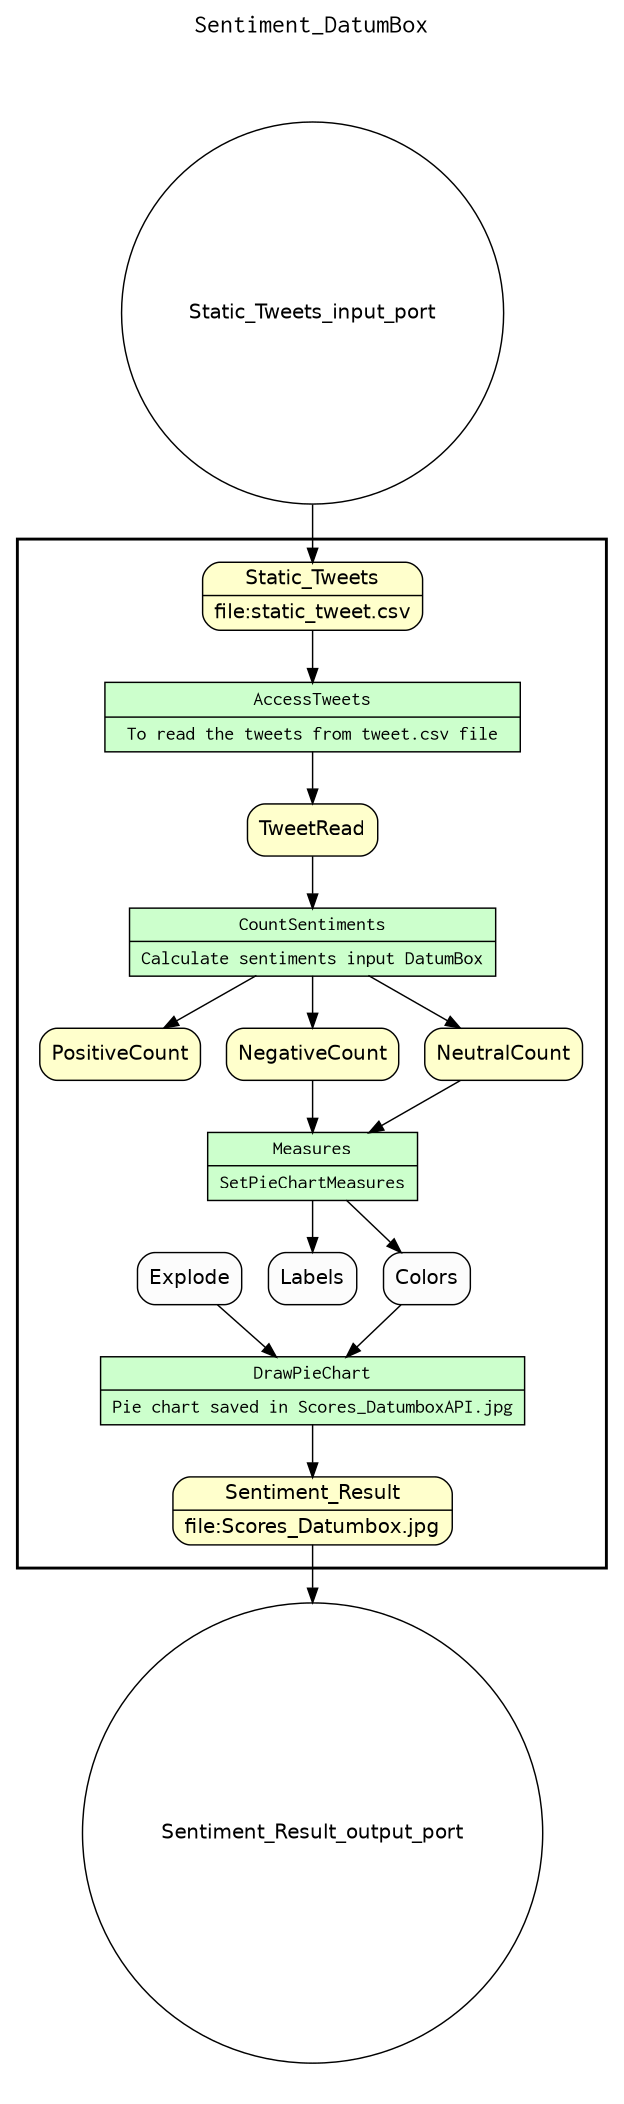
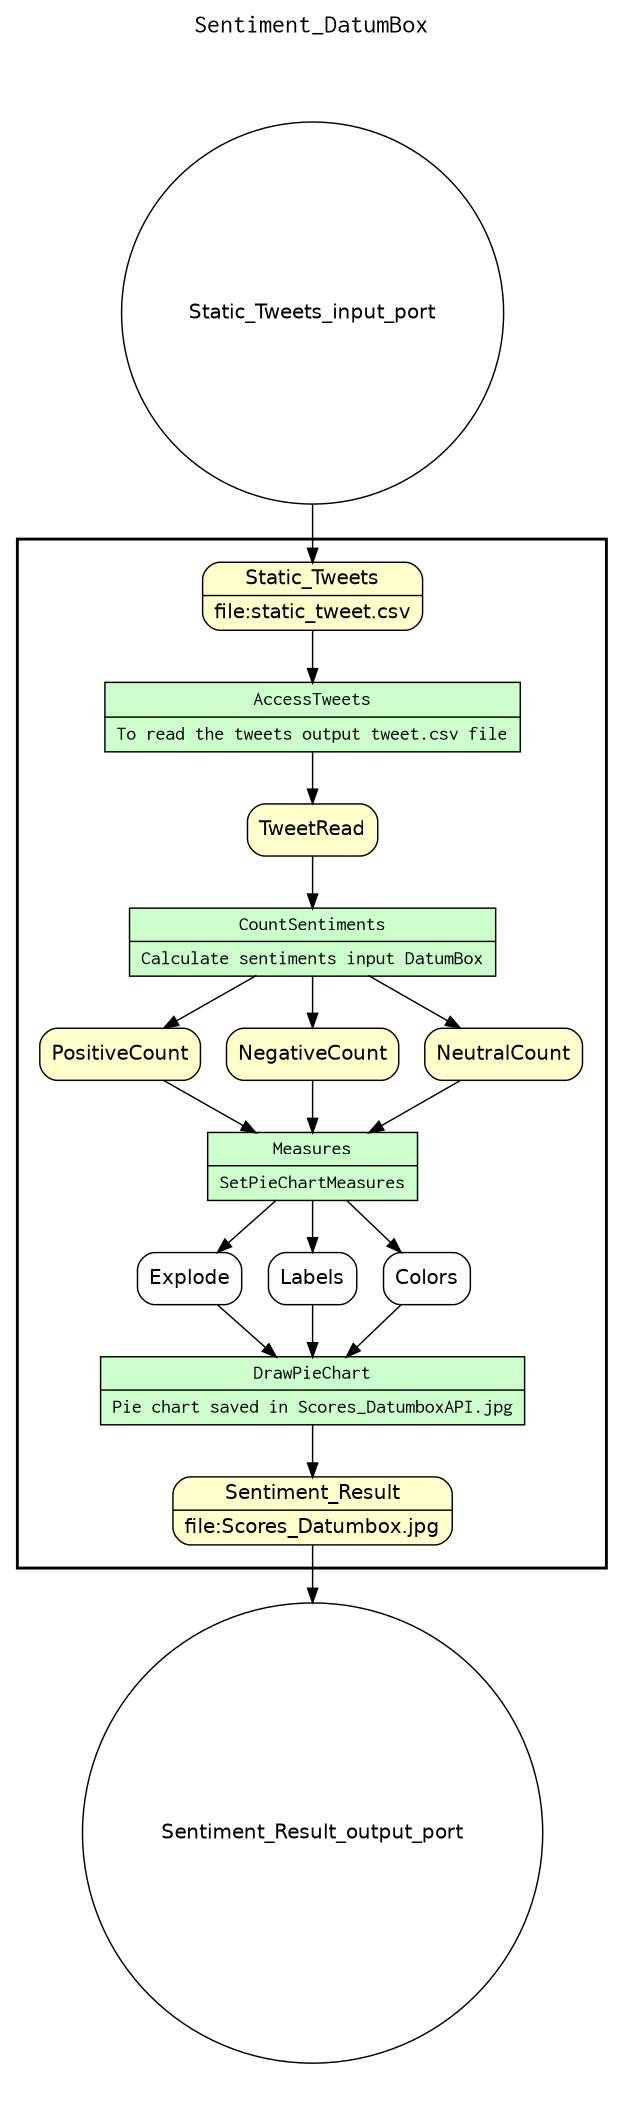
node "AccessTweets": text "To read the tweets from tweet.csv file" -> "To read the tweets output tweet.csv file"
edge "PositiveCount" -> "Measures": added
edge "Measures" -> "Explode": added
edge "Labels" -> "DrawPieChart": added
